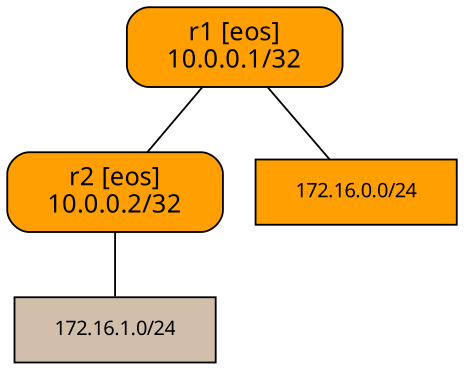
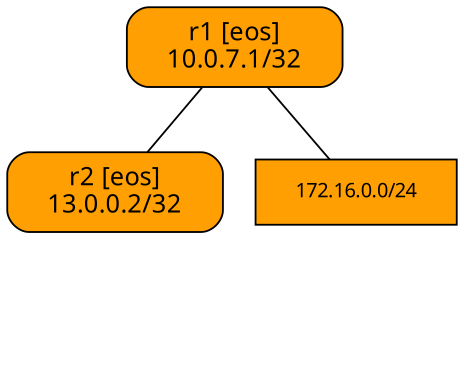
node "r1 [eos] 10.0.0.1/32": label "r1 [eos] 10.0.0.1/32" -> "r1 [eos] 10.0.7.1/32"
node "r2 [eos] 10.0.0.2/32": label "r2 [eos] 10.0.0.2/32" -> "r2 [eos] 13.0.0.2/32"
node "172.16.1.0/24": removed
